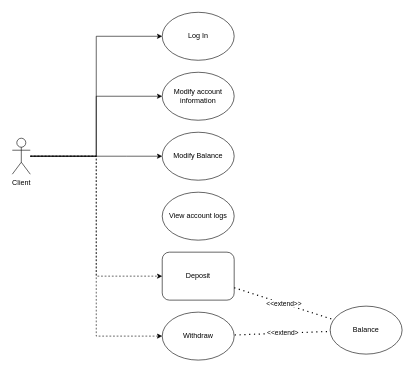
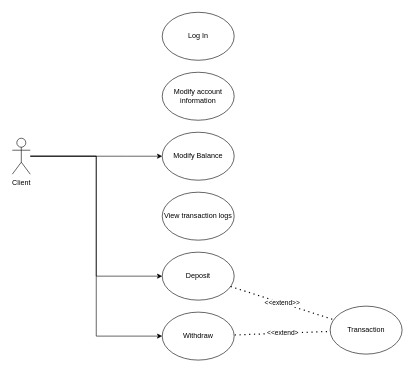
edge "Client" -> "Log In": removed
edge "Client" -> "Modify account information": removed
node "View account logs": label "View account logs" -> "View transaction logs"
edge "Client" -> "Deposit": style dashed -> solid
node "Deposit": shape rounded rectangle -> ellipse
node "Balance": label "Balance" -> "Transaction"
edge "Client" -> "Withdraw": style dashed -> solid
